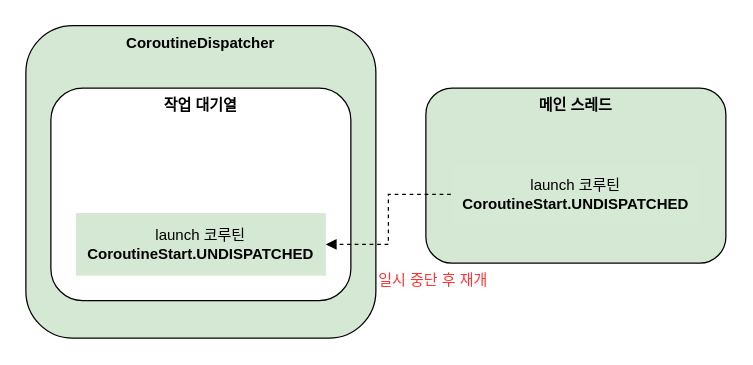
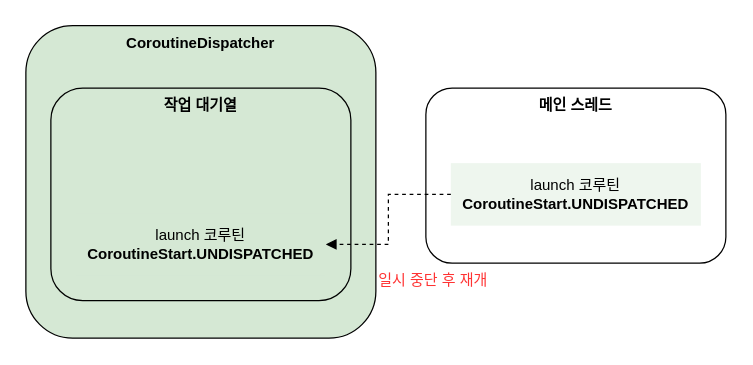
node "메인 스레드": fillcolor #d5e8d4 -> #ffffff
node "작업 대기열": fillcolor #ffffff -> #d5e8d4
